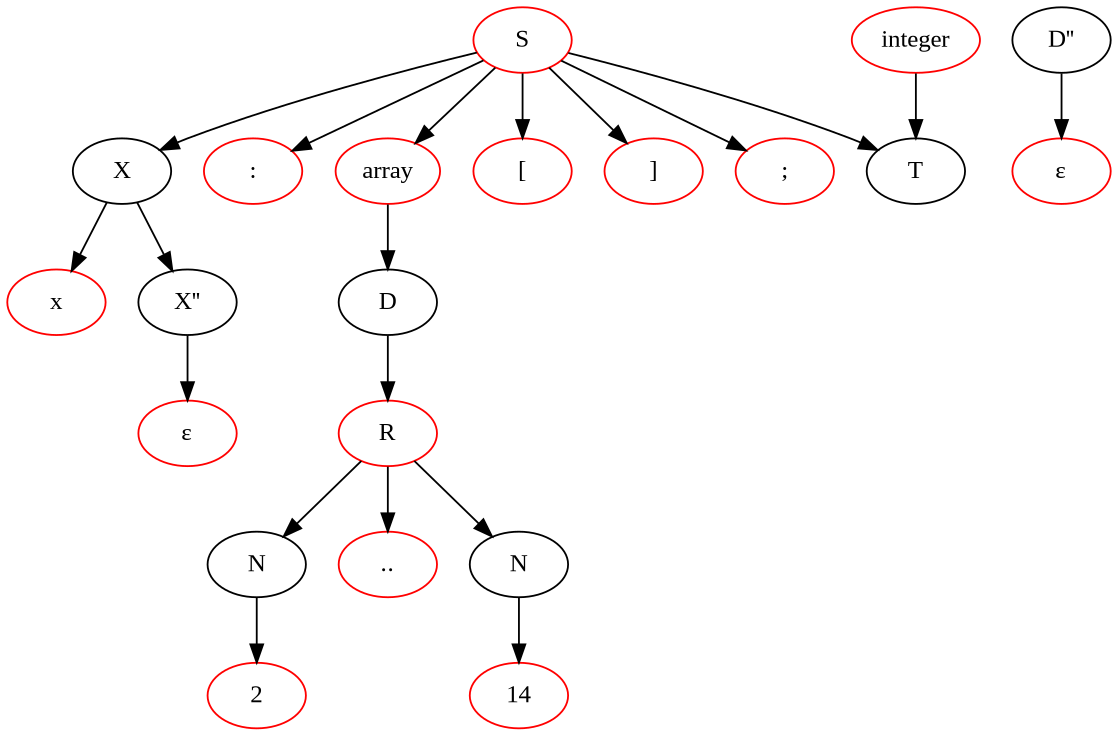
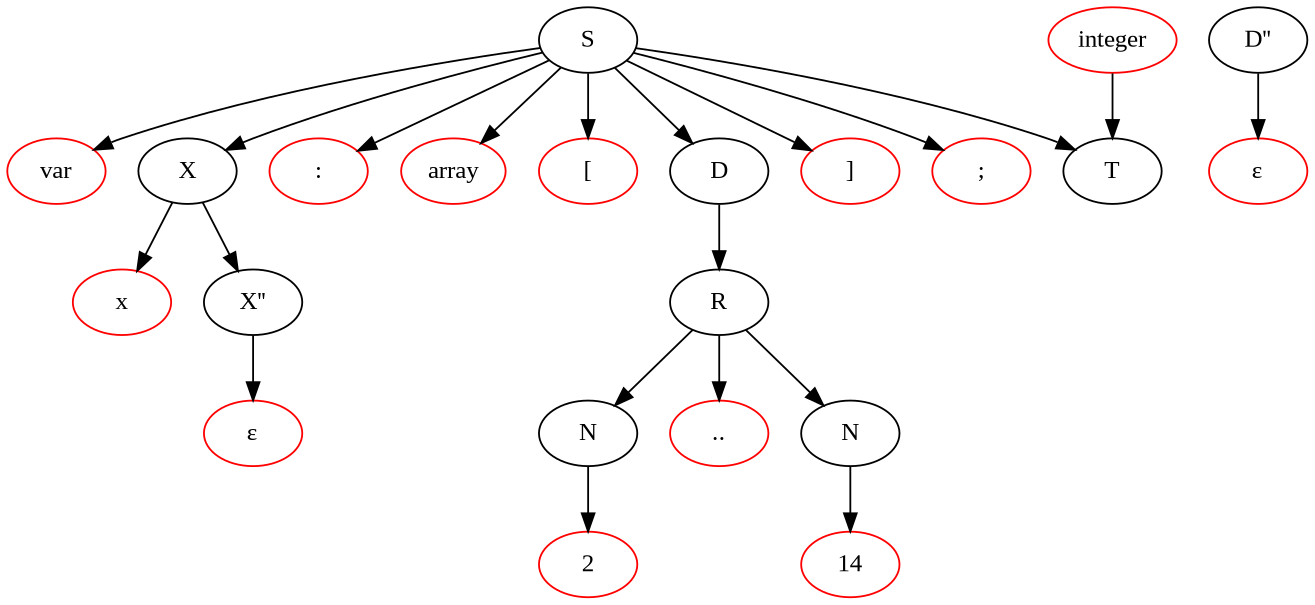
node "S": color red -> black
node "var": added
edge "array" -> "D": now "S" -> "D"
node "R": color red -> black
